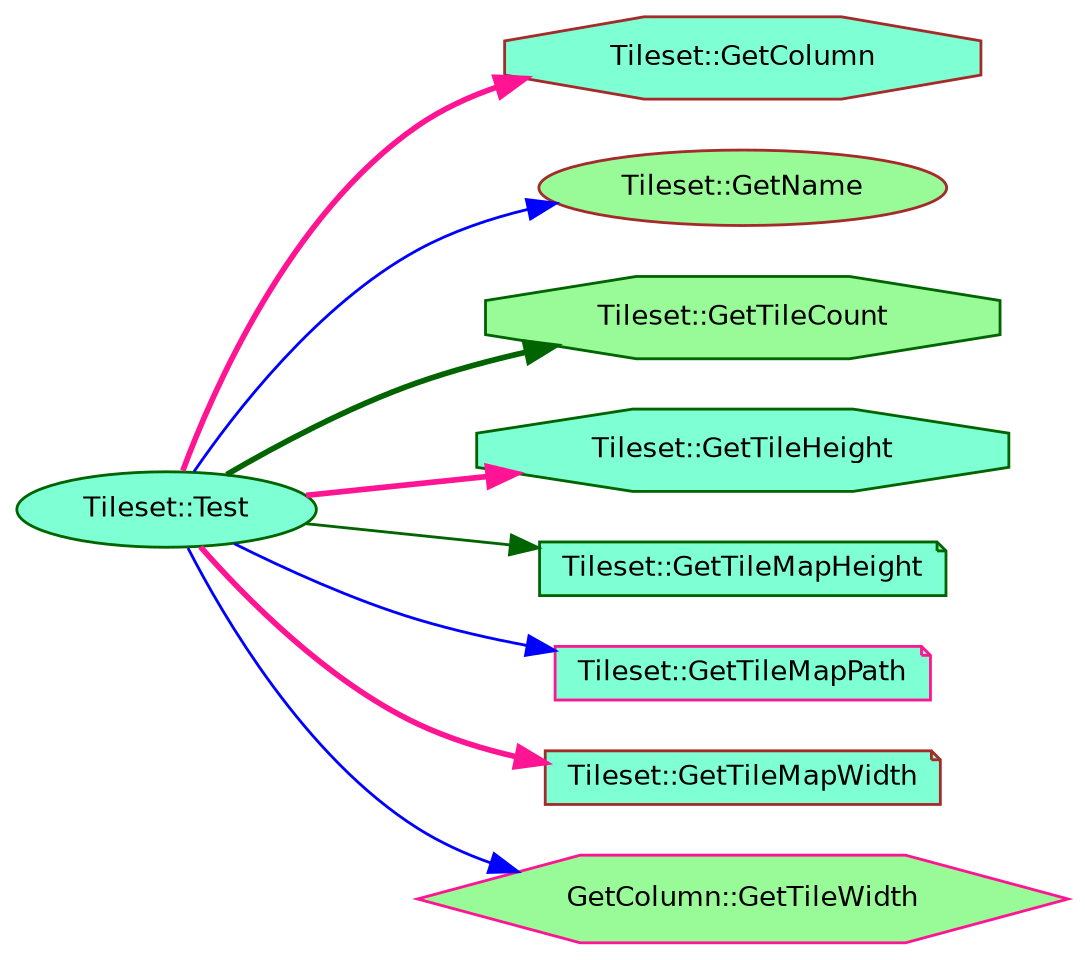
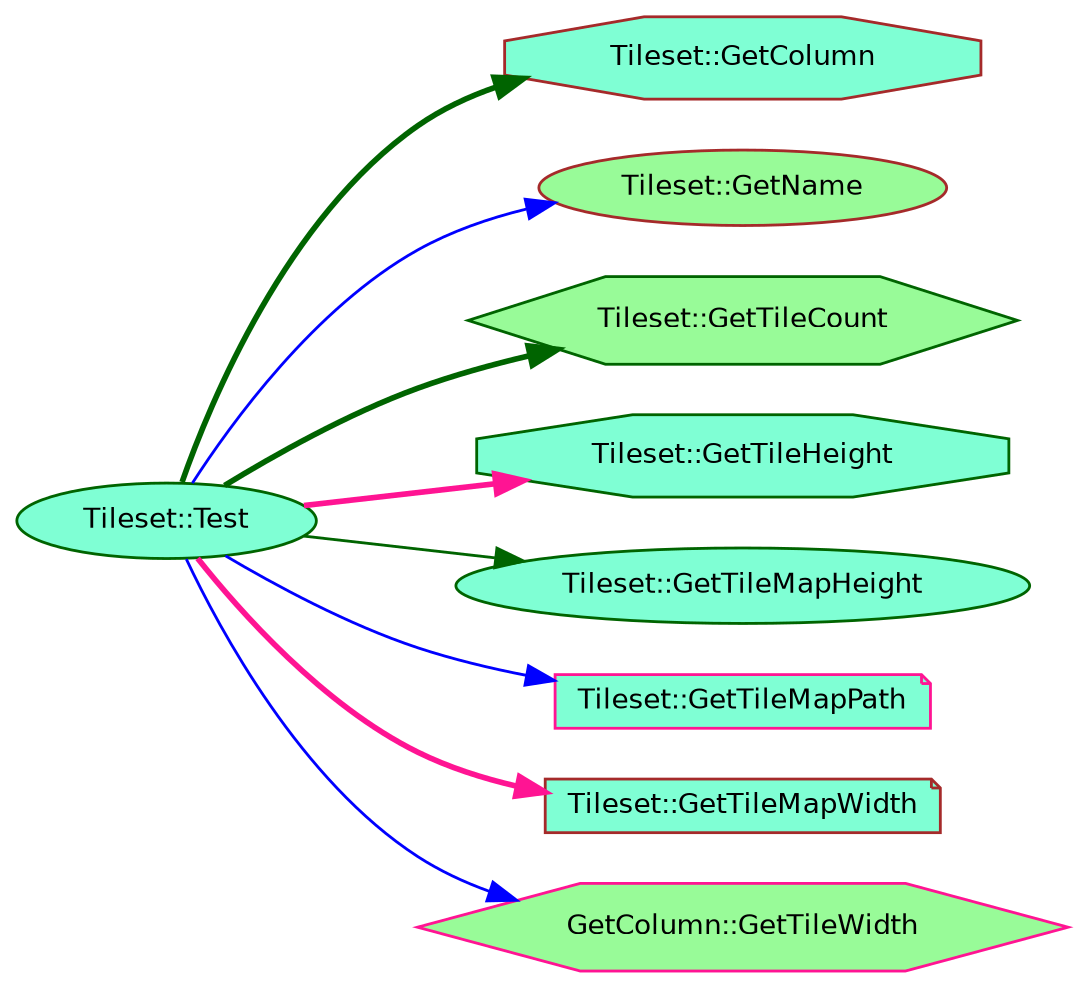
edge "Tileset::Test" -> "Tileset::GetColumn": color deeppink -> darkgreen
node "Tileset::GetTileCount": shape octagon -> hexagon
node "Tileset::GetTileMapHeight": shape note -> ellipse
